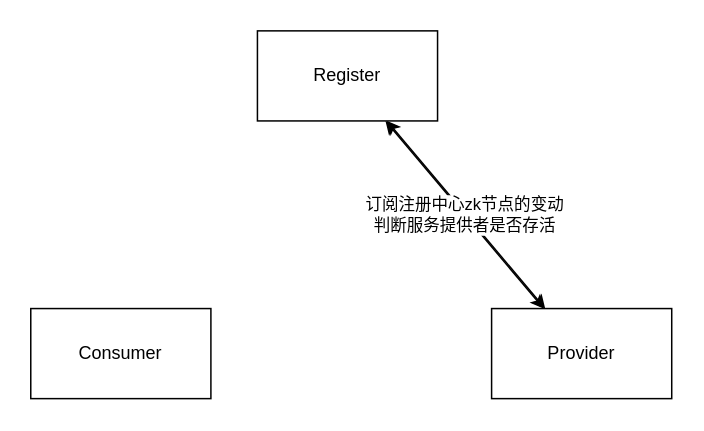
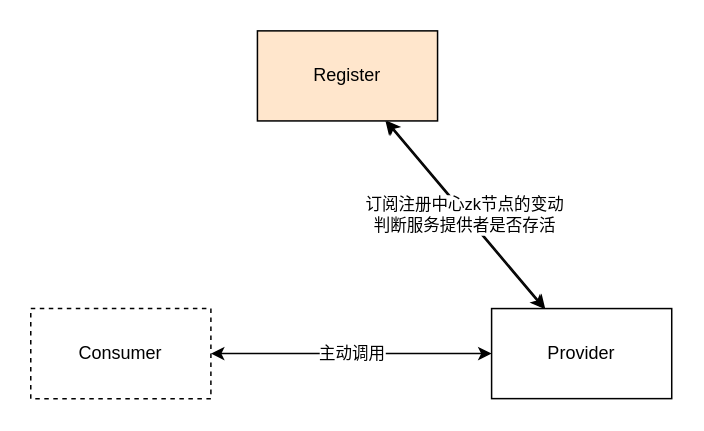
node "Register": fillcolor #ffffff -> #ffe6cc
node "Consumer": style solid -> dashed
edge "Consumer" -- "Provider": added, label "主动调用"
